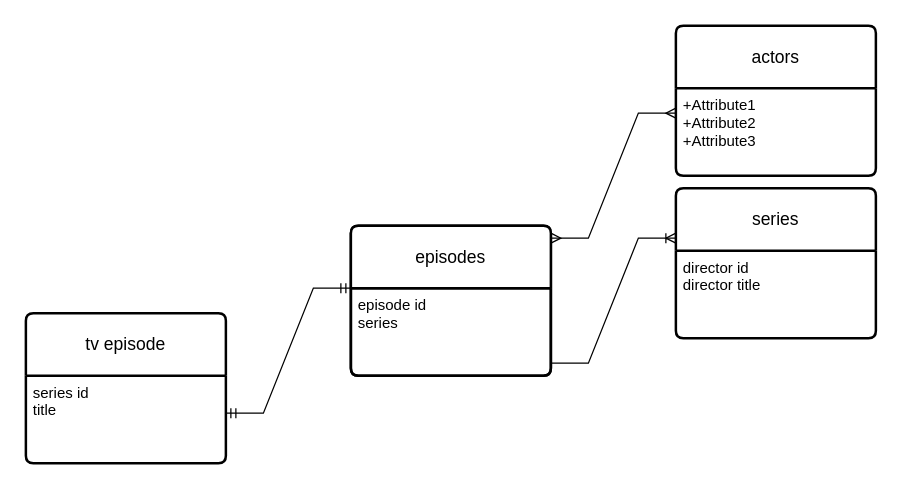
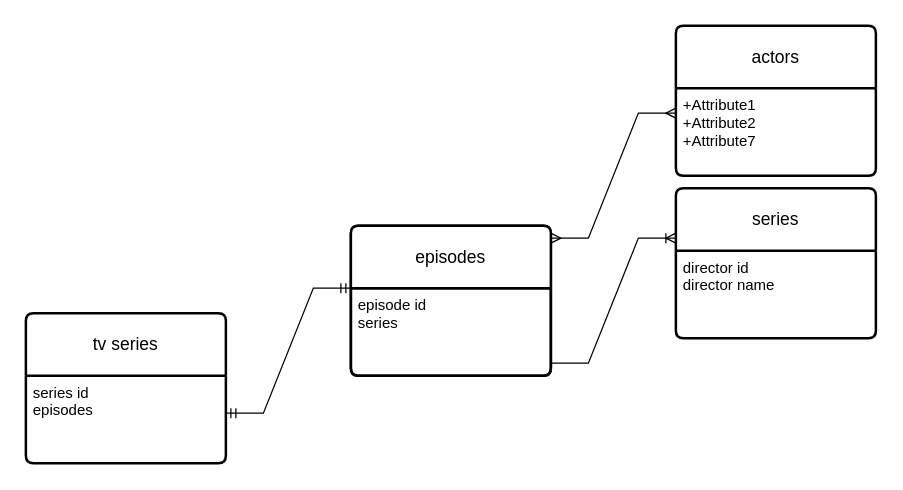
node "+Attribute1 +Attribute2 +Attribute3": label "+Attribute1 +Attribute2 +Attribute3" -> "+Attribute1 +Attribute2 +Attribute7"
node "director id director title": label "director id director title" -> "director id director name"
node "tv episode": label "tv episode" -> "tv series"
node "series id title": label "series id title" -> "series id episodes"
